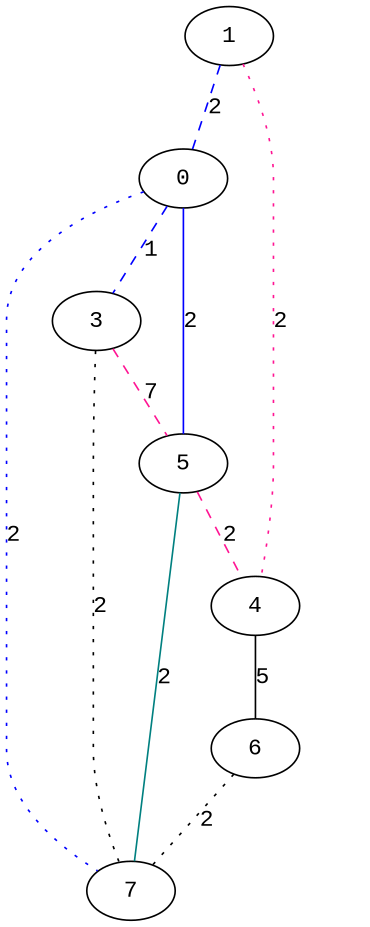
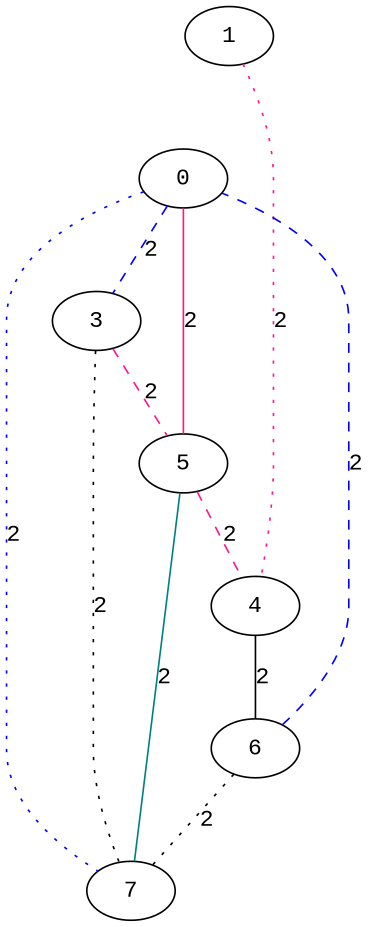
edge "1" -- "0": now "6" -- "0"
edge "0" -- "3": label "1" -> "2"
edge "0" -- "5": color blue -> deeppink
edge "3" -- "5": label "7" -> "2"
edge "4" -- "6": label "5" -> "2"
